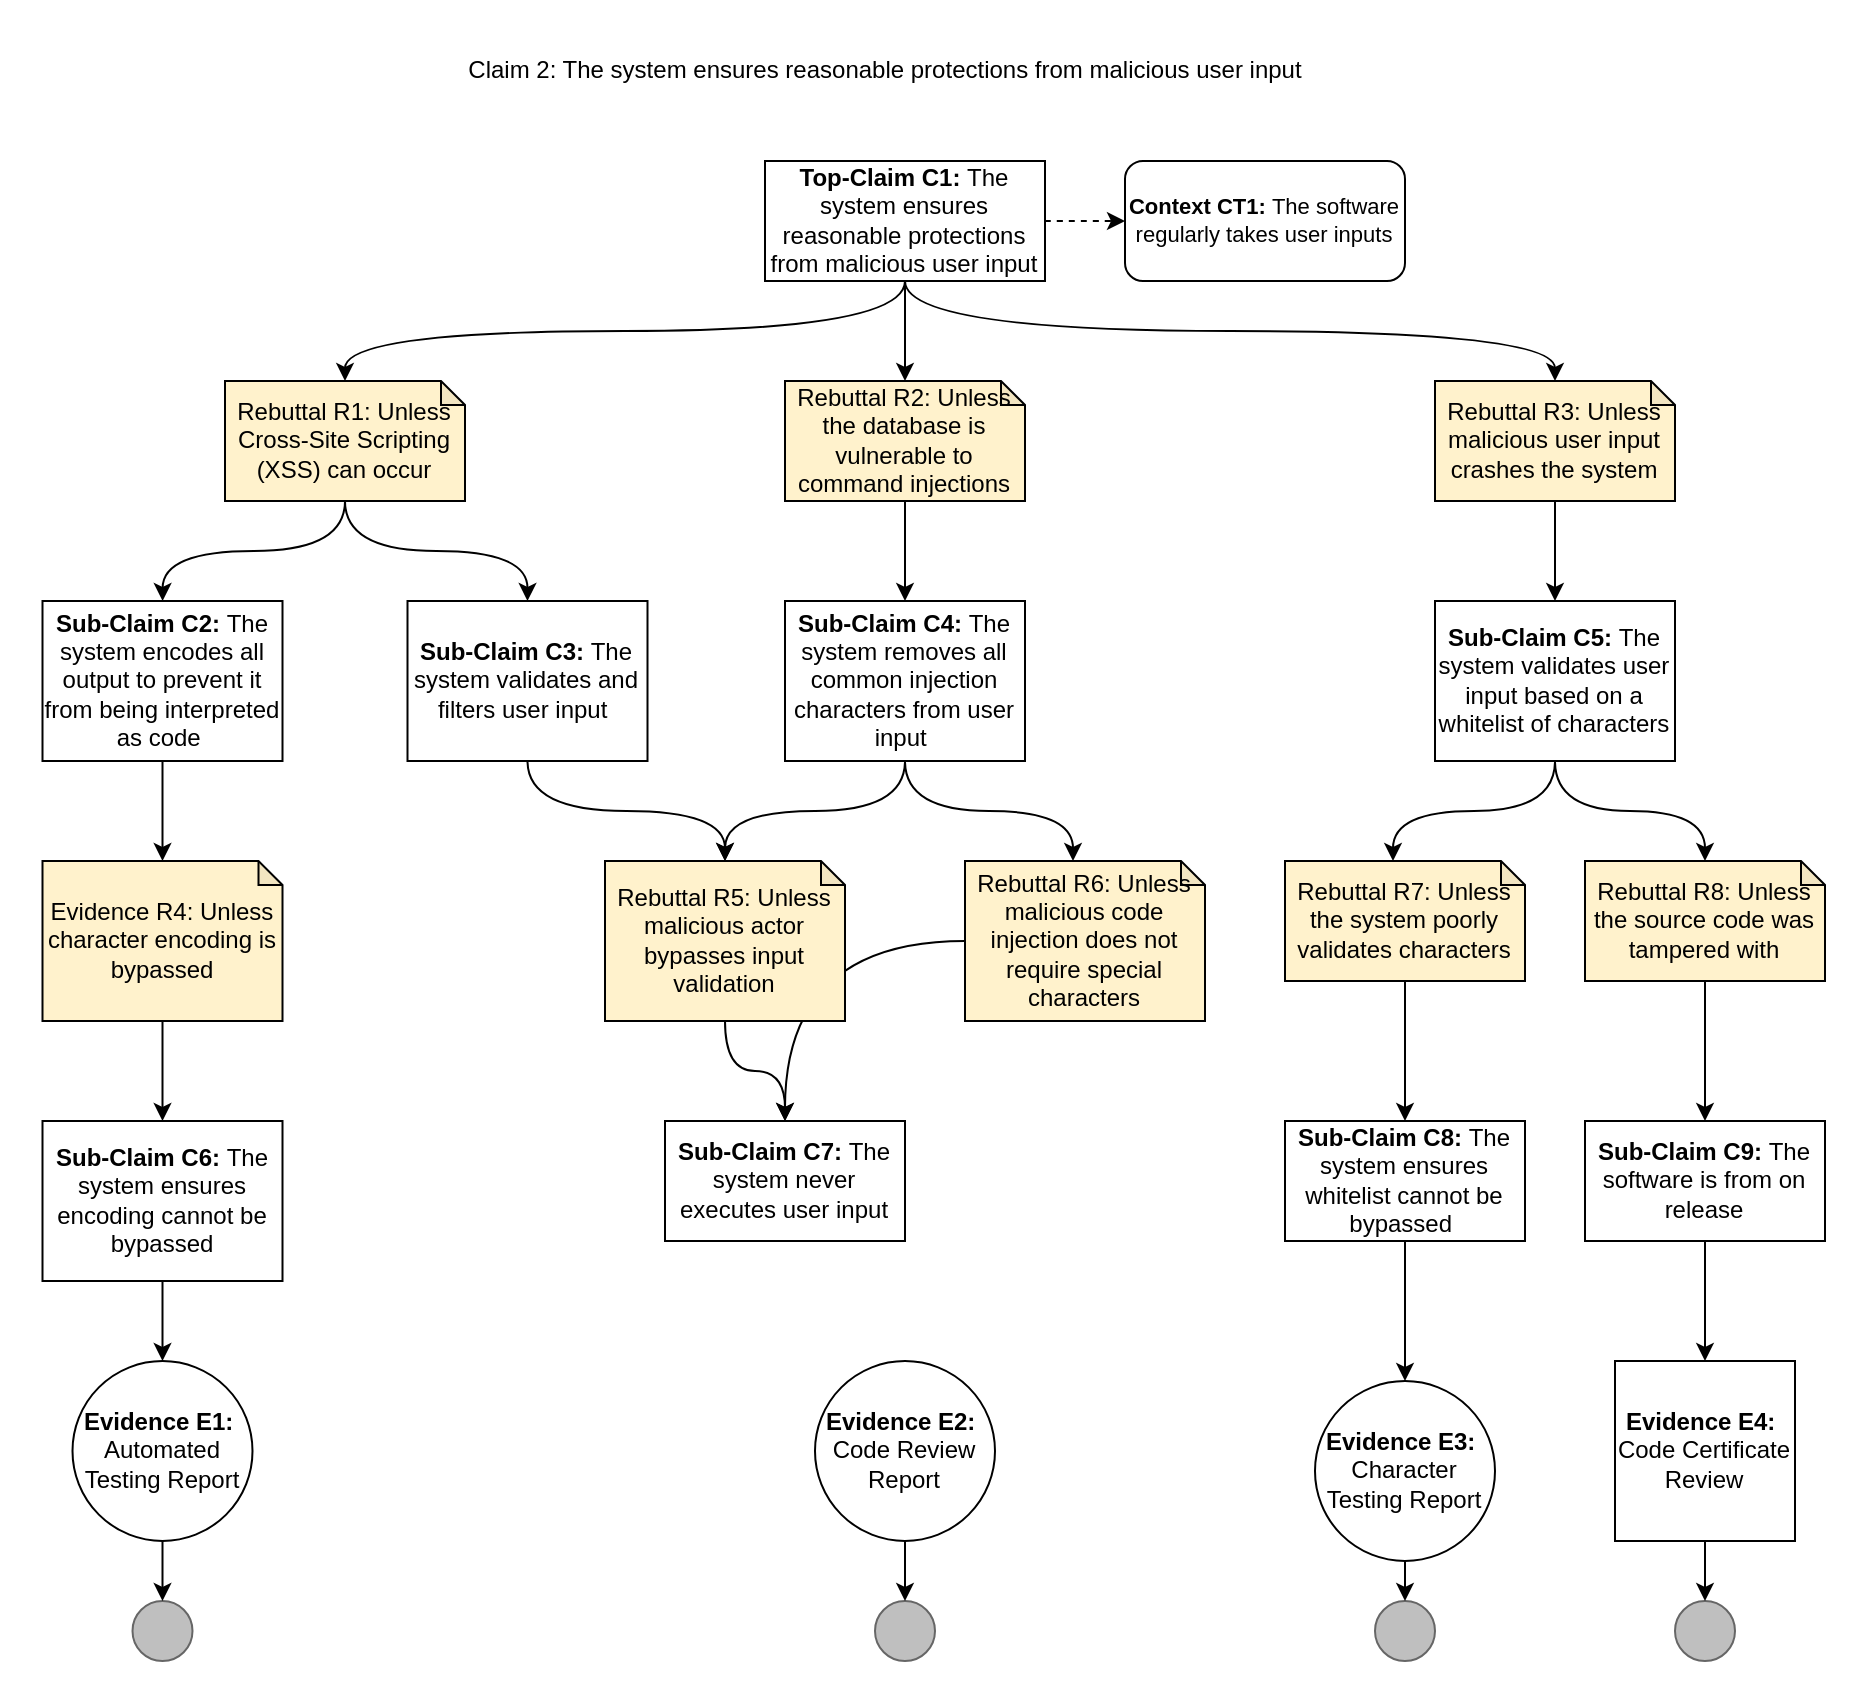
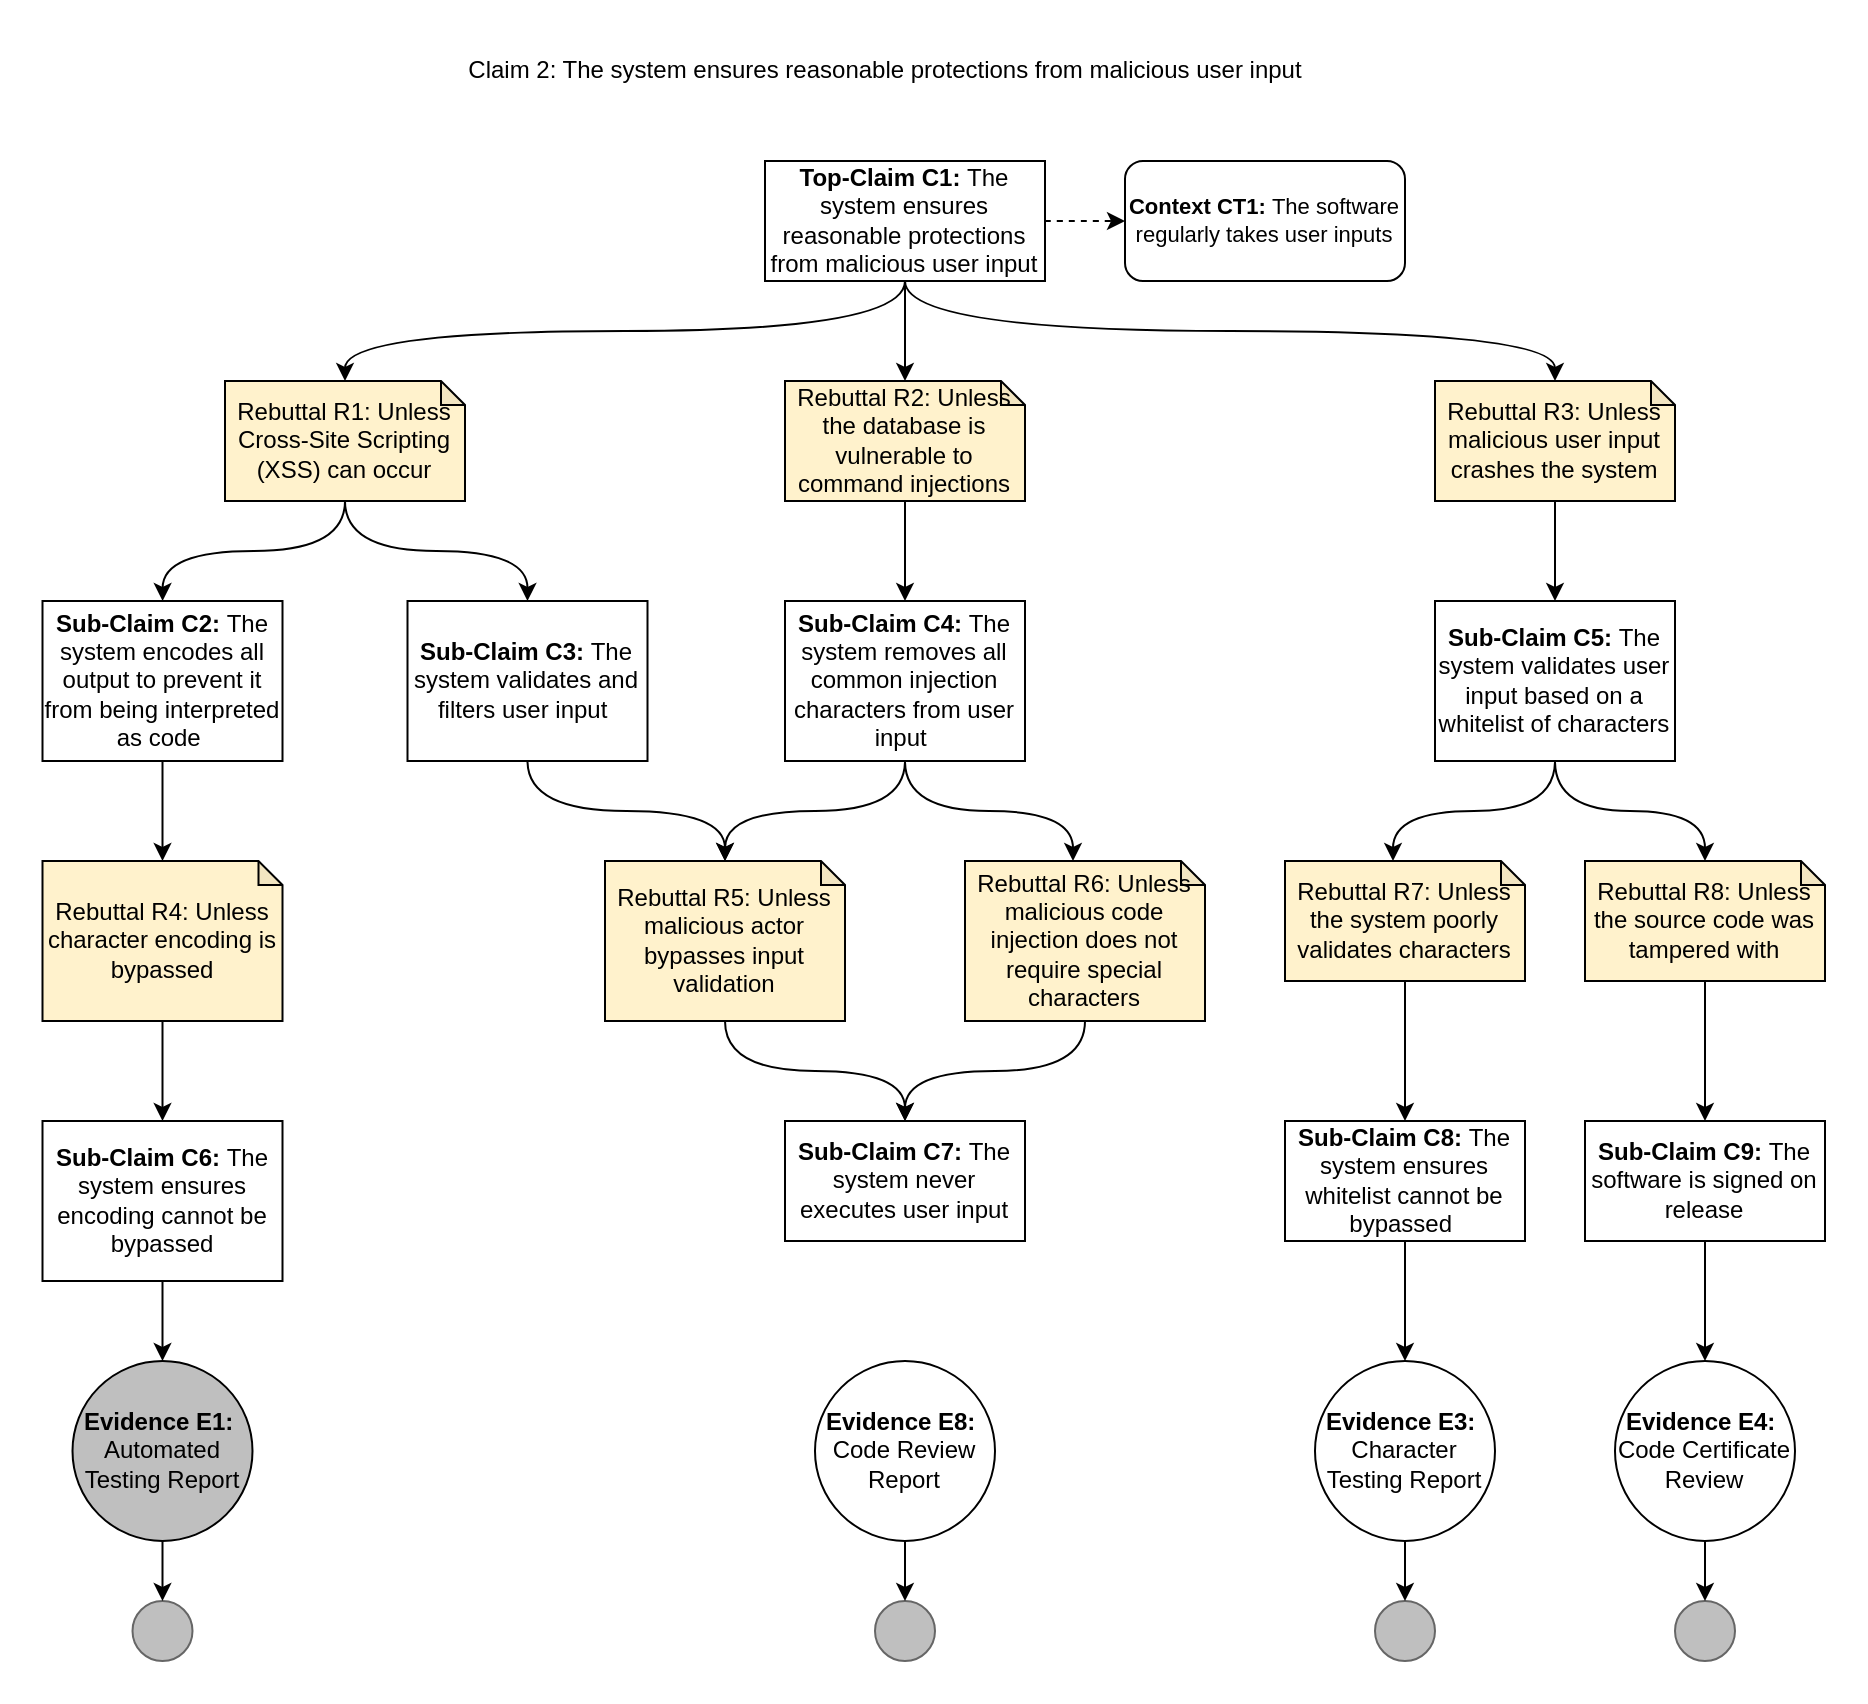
node "Evidence R4: Unless character encoding is bypassed": label "Evidence R4: Unless character encoding is bypassed" -> "Rebuttal R4: Unless character encoding is bypassed"
node "Sub-Claim C7: The system never executes user input": moved (785, 1181) -> (905, 1181)
node "Sub-Claim C9: The software is from on release": label "Sub-Claim C9: The software is from on release" -> "Sub-Claim C9: The software is signed on release"
node "Evidence E1: Automated Testing Report": fillcolor #ffffff -> #bfbfbf
node "Evidence E2: Code Review Report": label "Evidence E2: Code Review Report" -> "Evidence E8: Code Review Report"
node "Evidence E4: Code Certificate Review": shape rectangle -> ellipse
node "Evidence E3: Character Testing Report": moved (1405, 1471) -> (1405, 1451)
